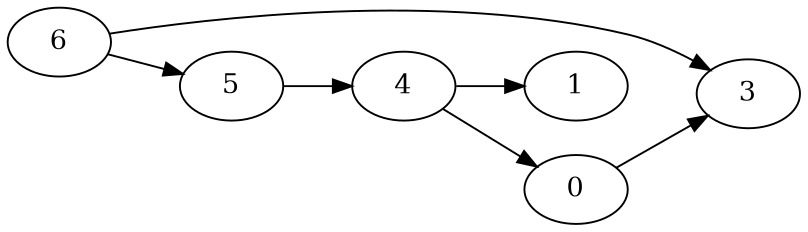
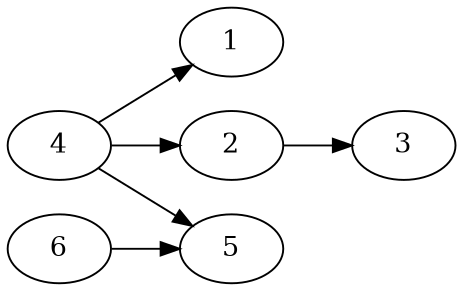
edge "6" -> "3": removed
edge "5" -> "4": reversed
node "0": label "0" -> "2"
